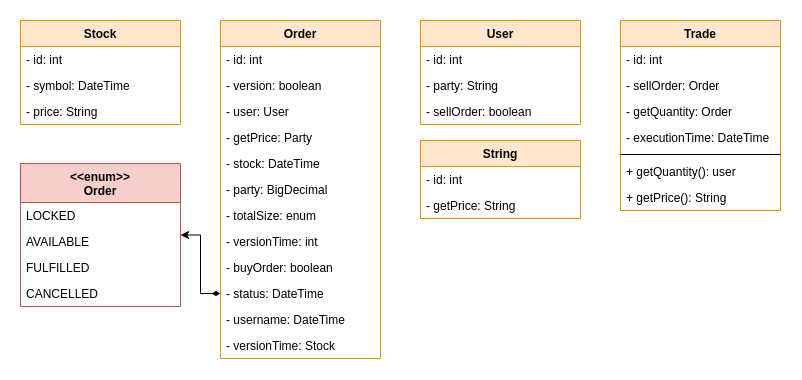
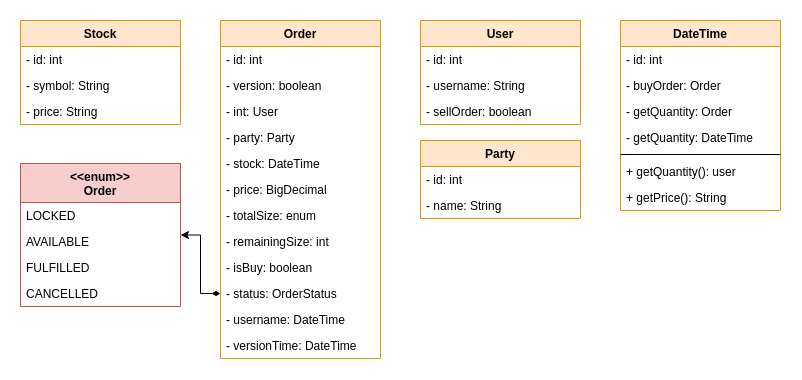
node "Trade": label "Trade" -> "DateTime"
node "- symbol: DateTime": label "- symbol: DateTime" -> "- symbol: String"
node "- party: String": label "- party: String" -> "- username: String"
node "- sellOrder: Order": label "- sellOrder: Order" -> "- buyOrder: Order"
node "- user: User": label "- user: User" -> "- int: User"
node "- getPrice: Party": label "- getPrice: Party" -> "- party: Party"
node "- executionTime: DateTime": label "- executionTime: DateTime" -> "- getQuantity: DateTime"
node "String": label "String" -> "Party"
node "- party: BigDecimal": label "- party: BigDecimal" -> "- price: BigDecimal"
node "- getPrice: String": label "- getPrice: String" -> "- name: String"
node "- versionTime: int": label "- versionTime: int" -> "- remainingSize: int"
node "- buyOrder: boolean": label "- buyOrder: boolean" -> "- isBuy: boolean"
node "- status: DateTime": label "- status: DateTime" -> "- status: OrderStatus"
node "- versionTime: Stock": label "- versionTime: Stock" -> "- versionTime: DateTime"
